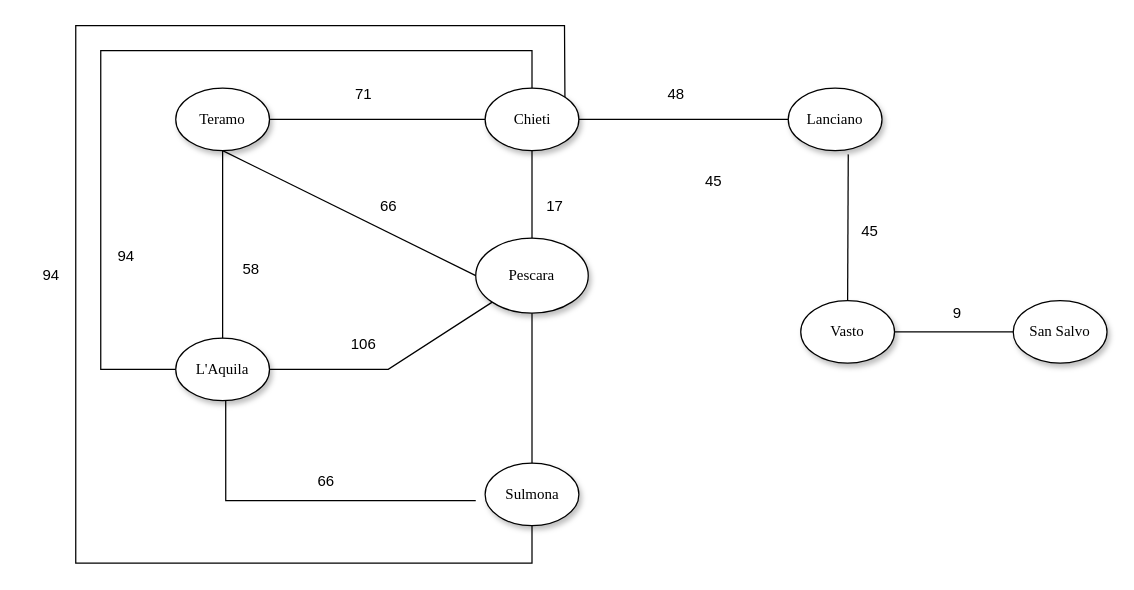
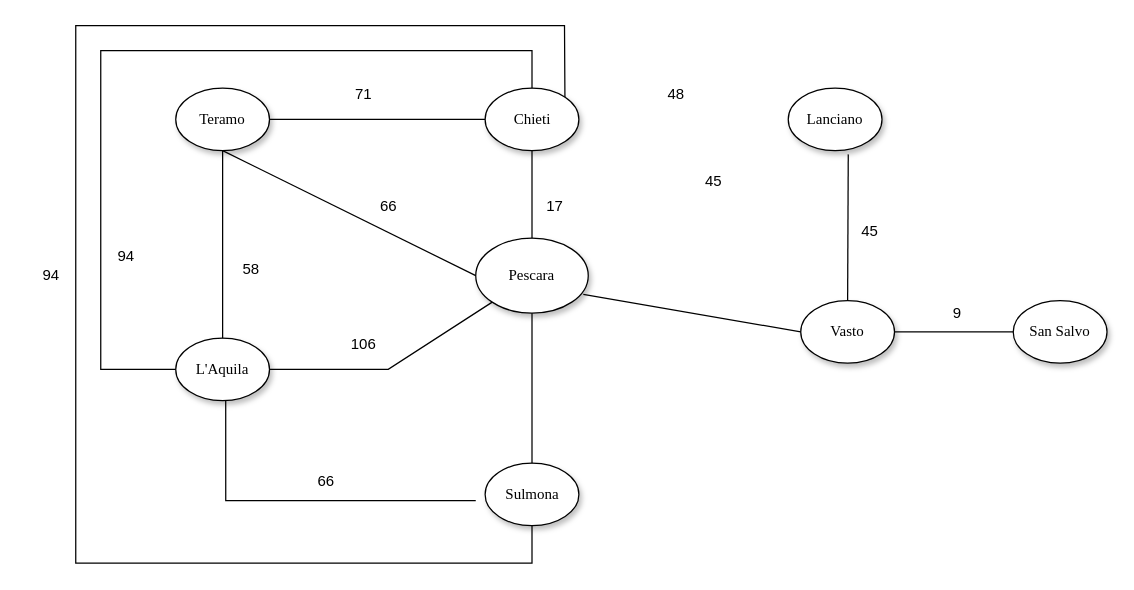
edge "Chieti" -- "Lanciano": removed
edge "Pescara" -- "Vasto": added
